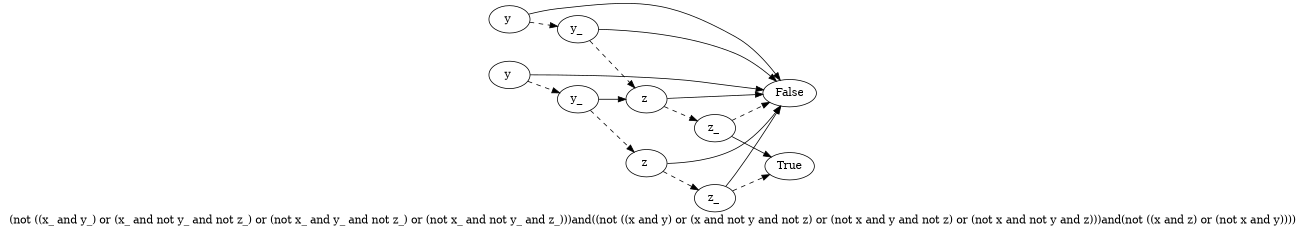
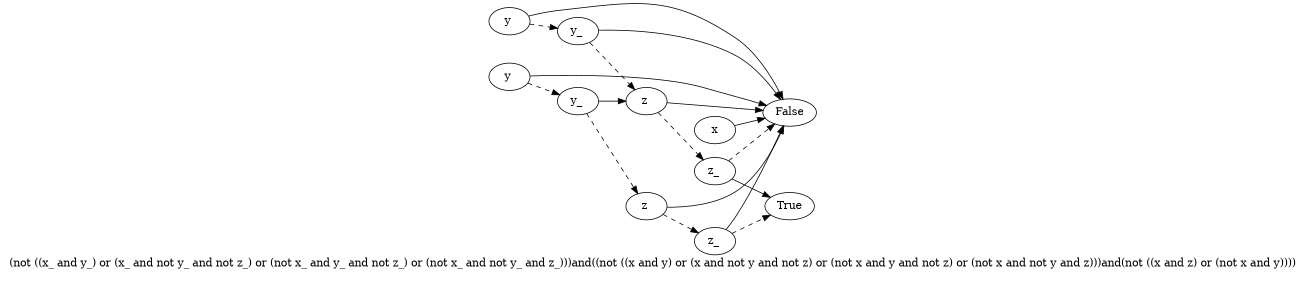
node "x": added
